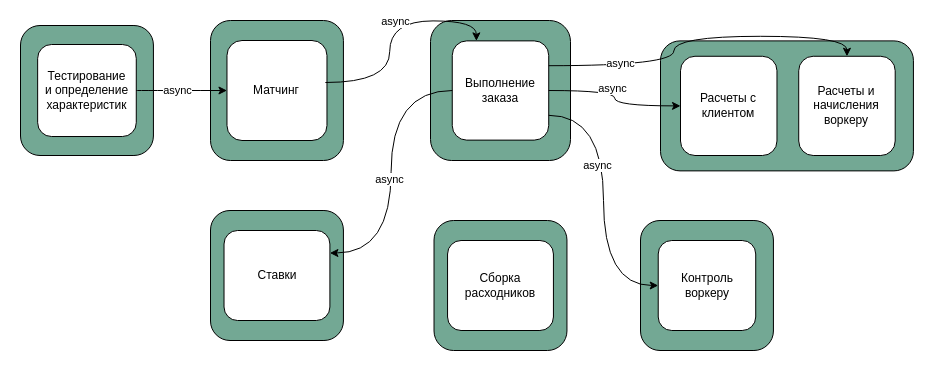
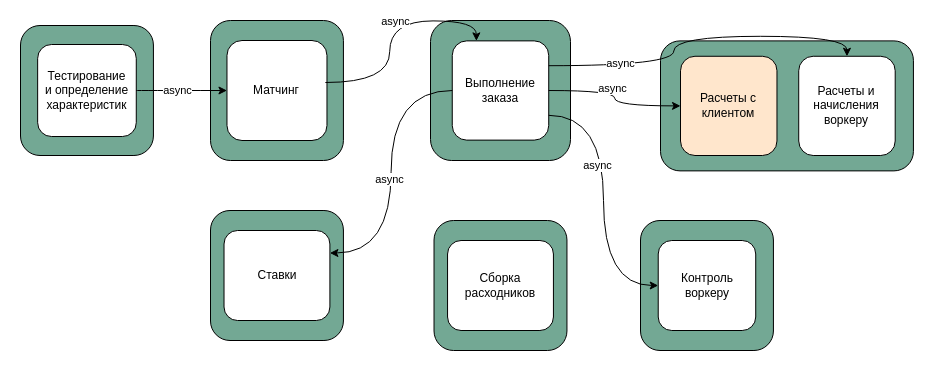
node "Расчеты с клиентом": fillcolor #ffffff -> #ffe6cc
